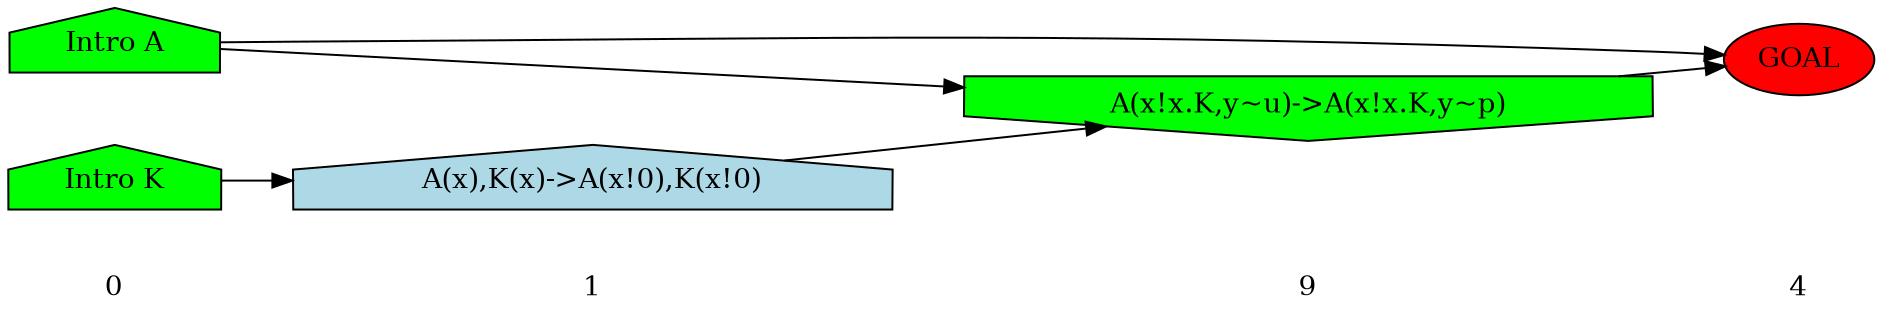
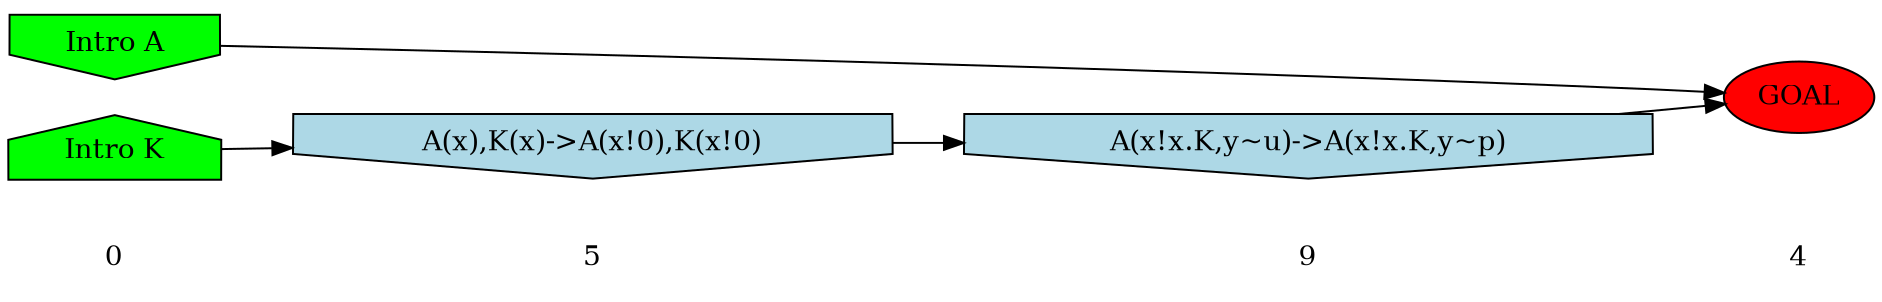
node "Intro A": shape house -> invhouse
edge "Intro A" -> "A(x!x.K,y~u)->A(x!x.K,y~p)": removed
node "A(x!x.K,y~u)->A(x!x.K,y~p)": fillcolor green -> lightblue
node "A(x),K(x)->A(x!0),K(x!0)": shape house -> invhouse
node "1": label "1" -> "5"
